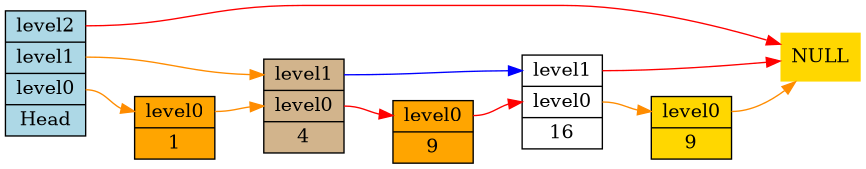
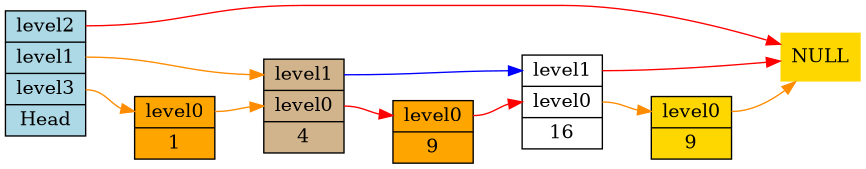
node "level2": text "level0" -> "level3"
